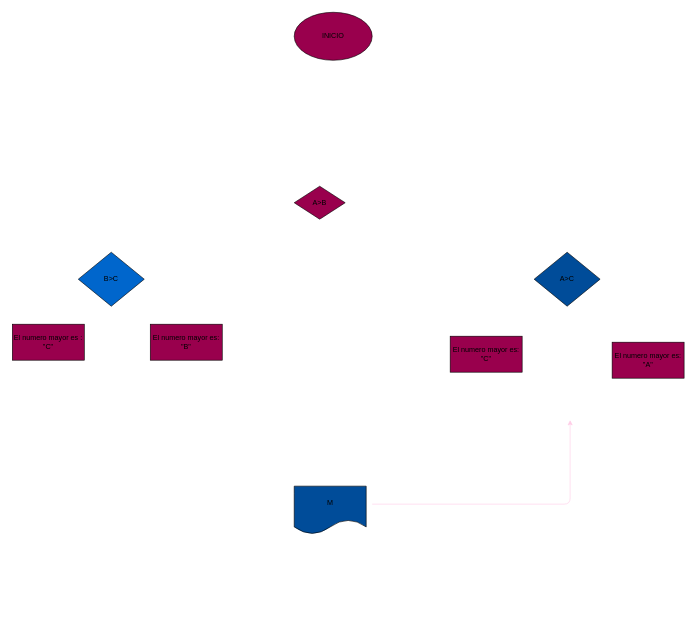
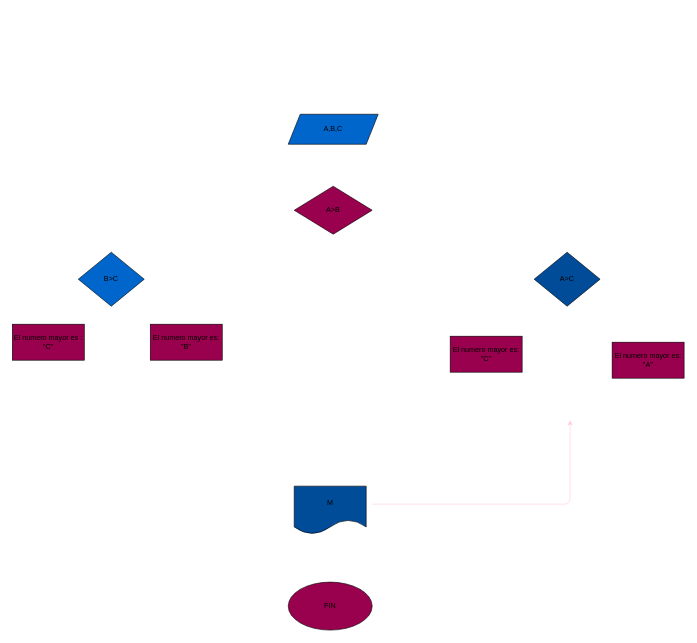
node "INICIO": removed
node "A,B,C": added
node "A>B": size 51x33 -> 78x48
node "FIN": added
